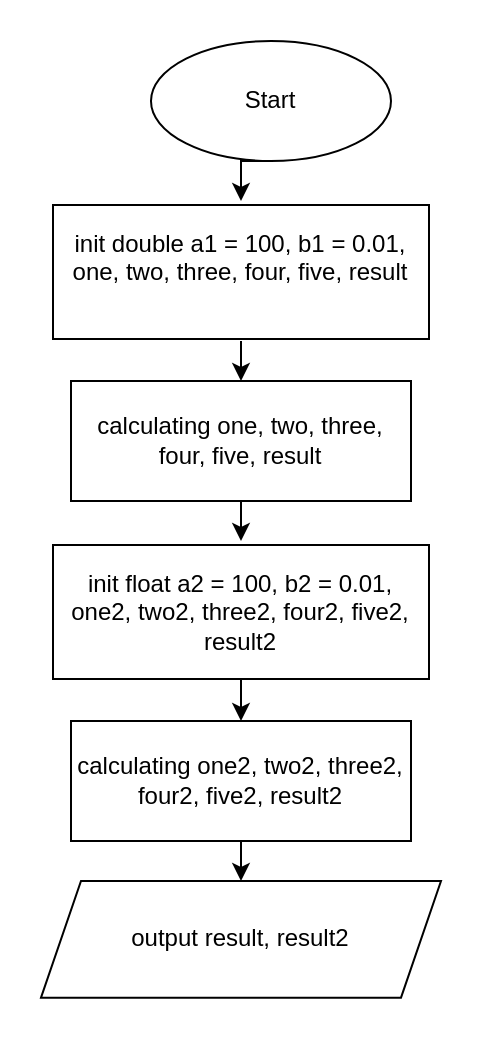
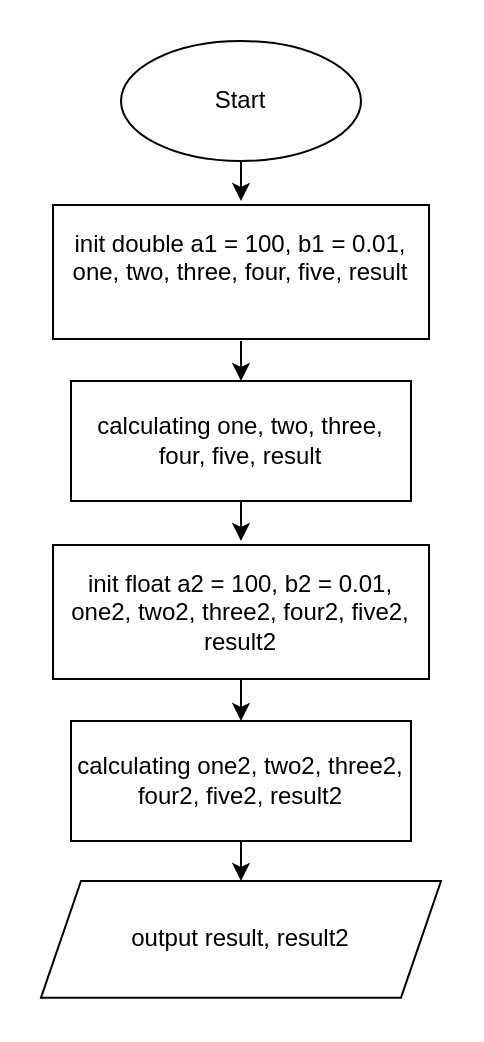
node "Start": moved (271, 101) -> (241, 101)
